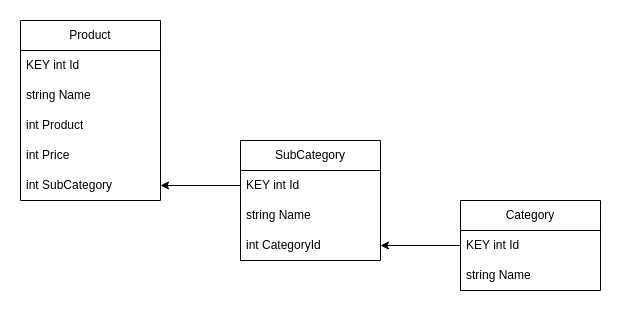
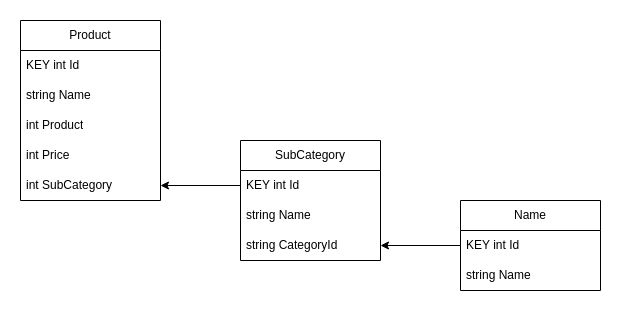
node "Category": label "Category" -> "Name"
node "int CategoryId": label "int CategoryId" -> "string CategoryId"
